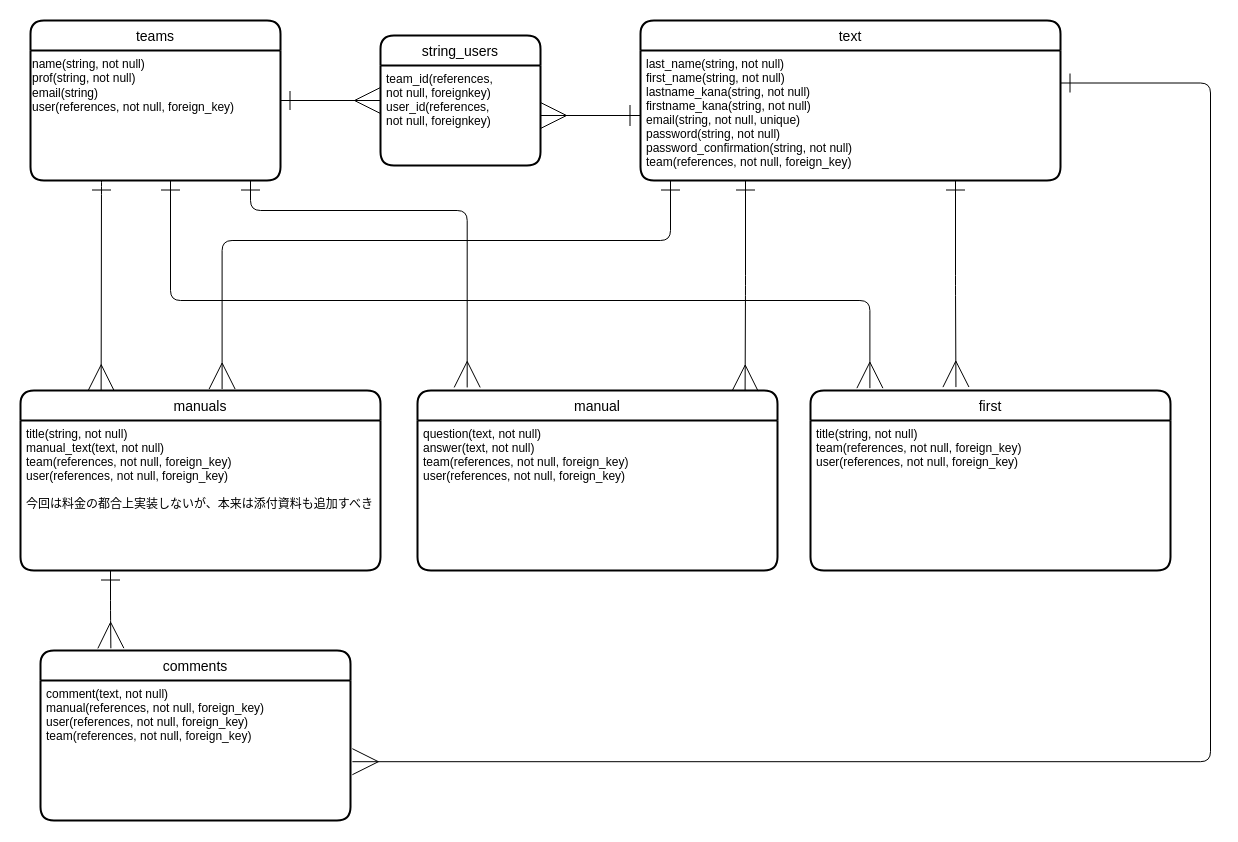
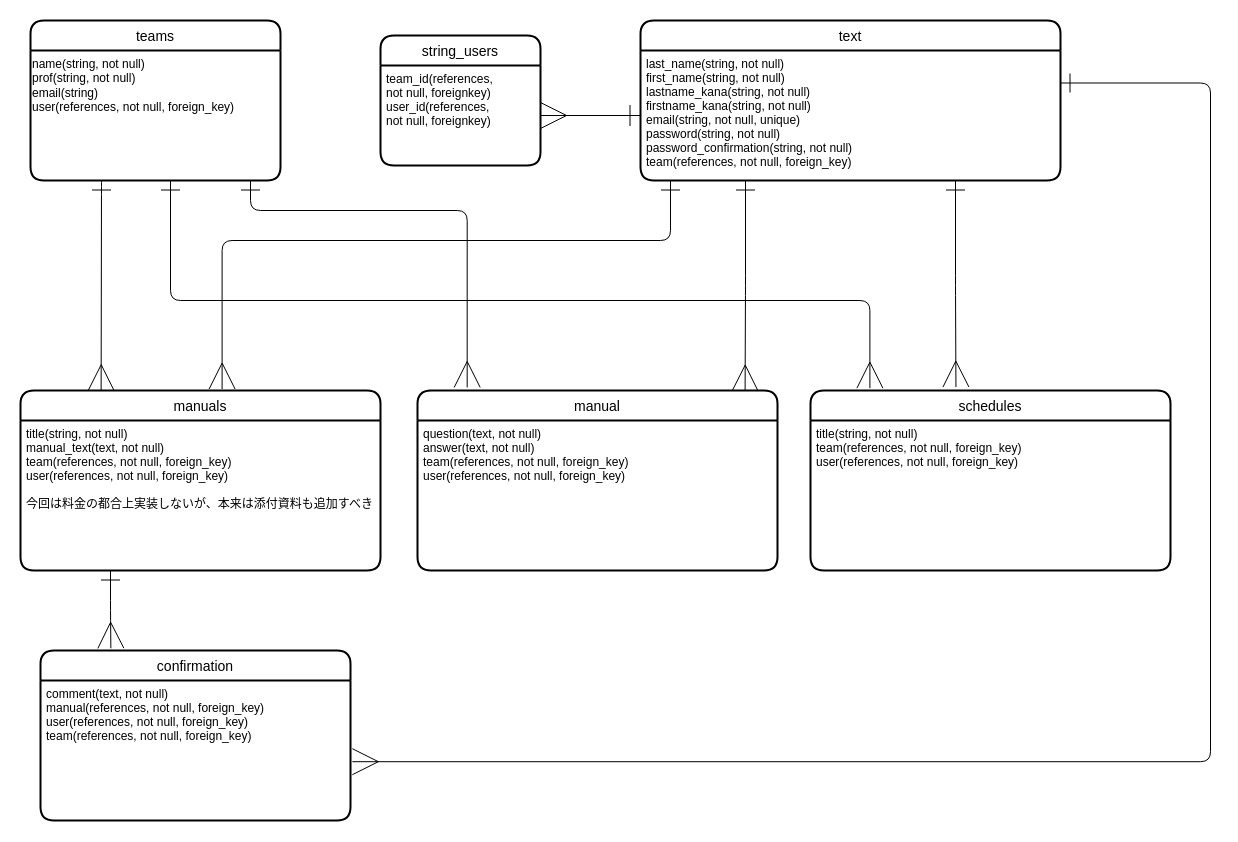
edge "teams" -- "string_users": removed
node "first": label "first" -> "schedules"
node "comments": label "comments" -> "confirmation"
